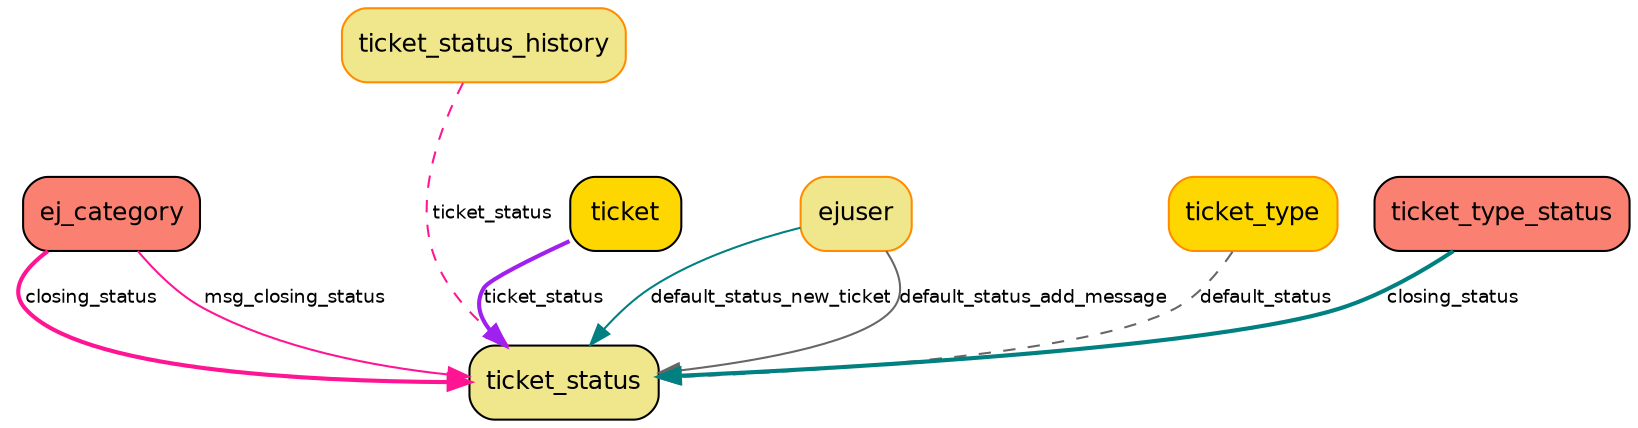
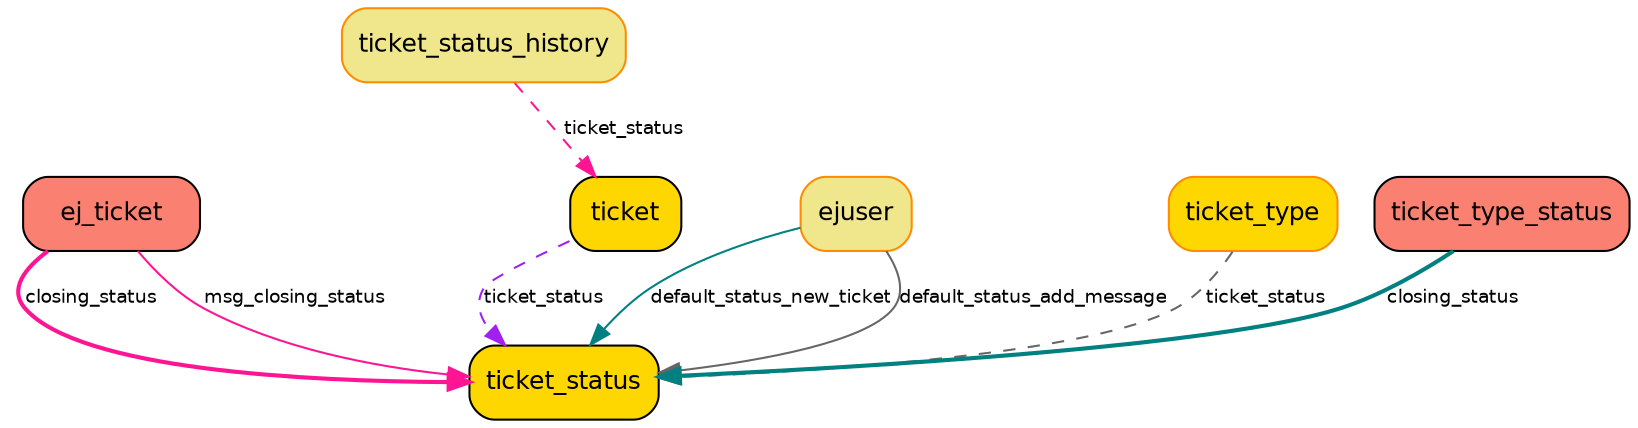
node "ej_category": label "ej_category" -> "ej_ticket"
edge "ticket_status_history" -> "ticket_status": now "ticket_status_history" -> "ticket"
edge "ticket" -> "ticket_status": style bold -> dashed
edge "ticket_type" -> "ticket_status": label "default_status" -> "ticket_status"
node "ticket_status": fillcolor khaki -> gold
